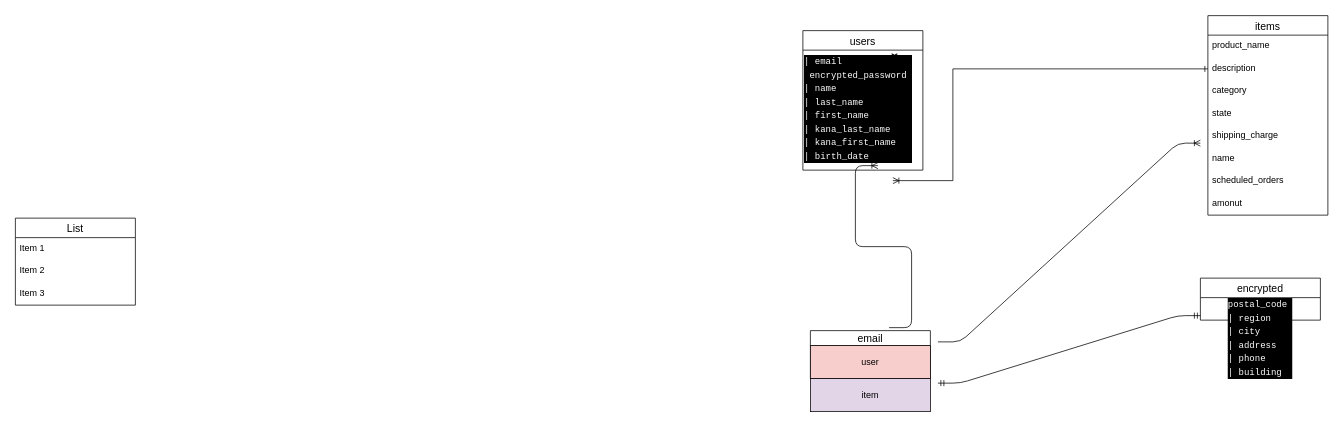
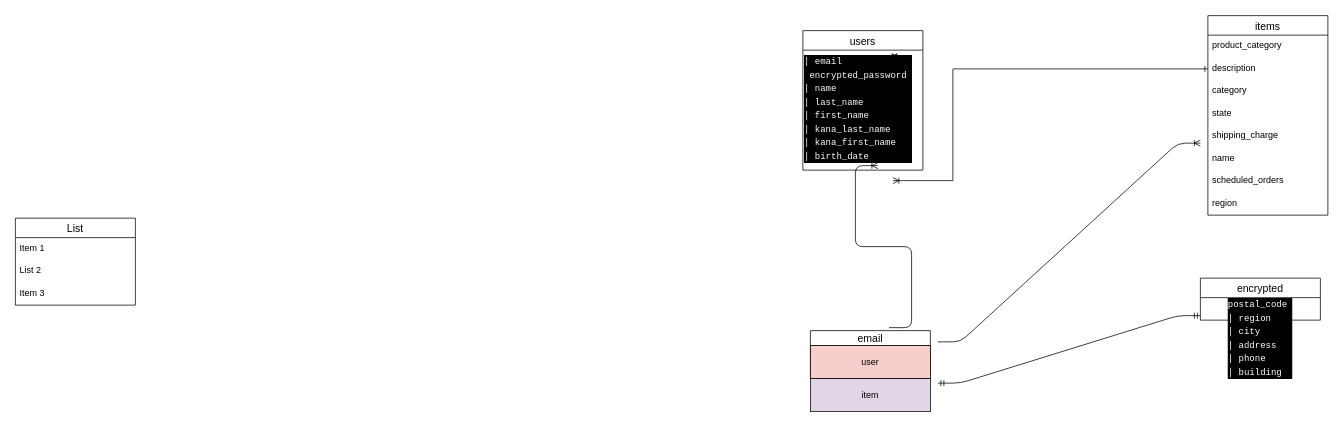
node "product_name": label "product_name" -> "product_category"
node "amonut": label "amonut" -> "region"
node "Item 2": label "Item 2" -> "List 2"
